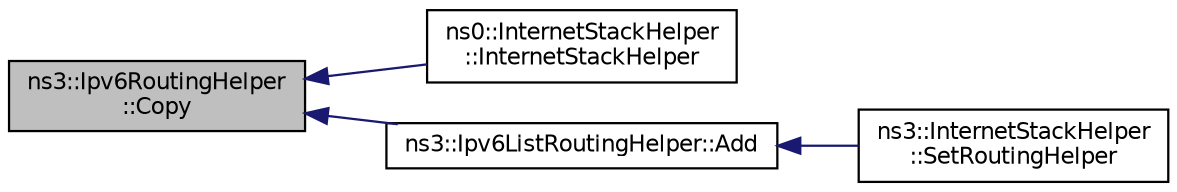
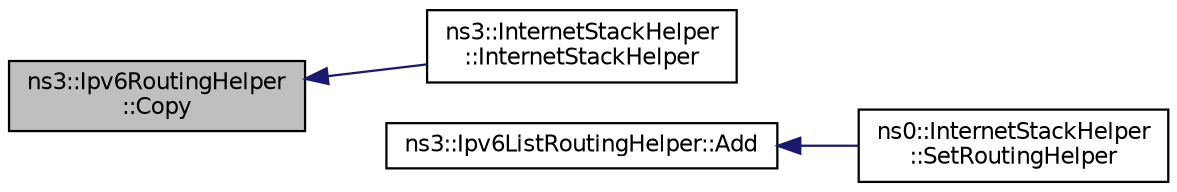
node "ns0::InternetStackHelper ::InternetStackHelper": label "ns0::InternetStackHelper ::InternetStackHelper" -> "ns3::InternetStackHelper ::InternetStackHelper"
edge "ns3::Ipv6ListRoutingHelper::Add" -> "ns3::Ipv6RoutingHelper ::Copy": removed
node "ns3::InternetStackHelper ::SetRoutingHelper": label "ns3::InternetStackHelper ::SetRoutingHelper" -> "ns0::InternetStackHelper ::SetRoutingHelper"
